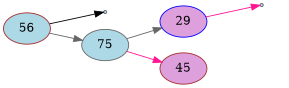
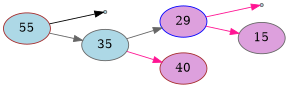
node "56": label "56" -> "55"
node "15": added
node "75": label "75" -> "35"
node "45": label "45" -> "40"
